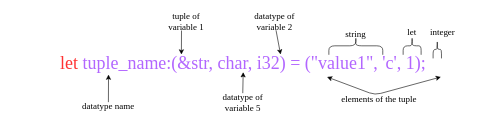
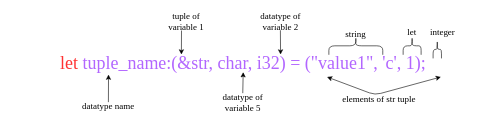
node "datatype of variable 2": moved (275, 21) -> (281, 21)
node "elements of the tuple": label "elements of the tuple" -> "elements of str tuple"
